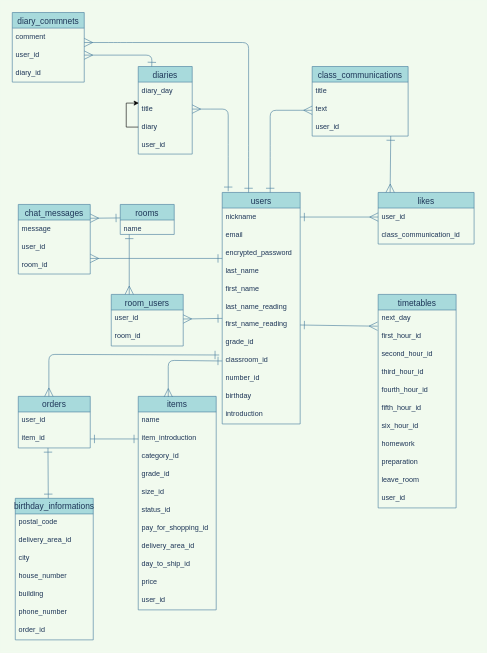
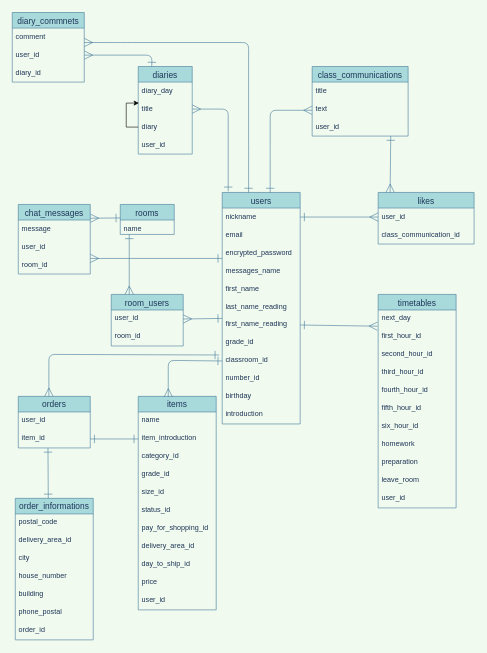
node "last_name": label "last_name" -> "messages_name"
node "birthday_informations": label "birthday_informations" -> "order_informations"
node "phone_number": label "phone_number" -> "phone_postal"
